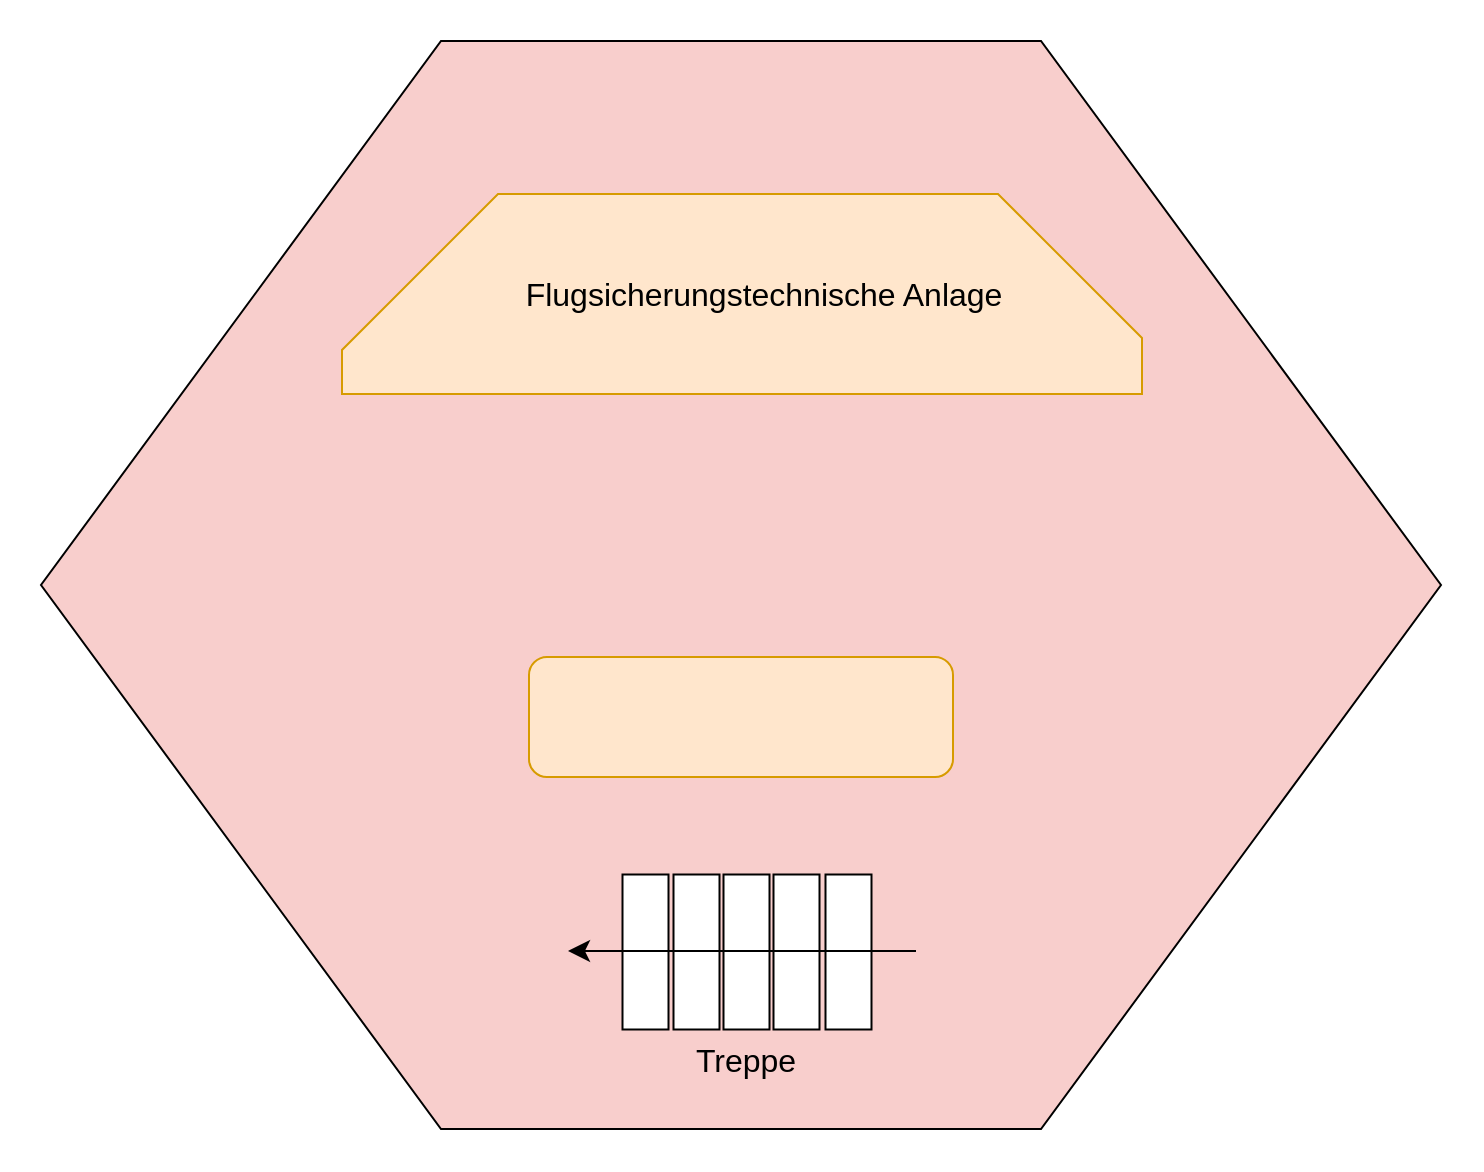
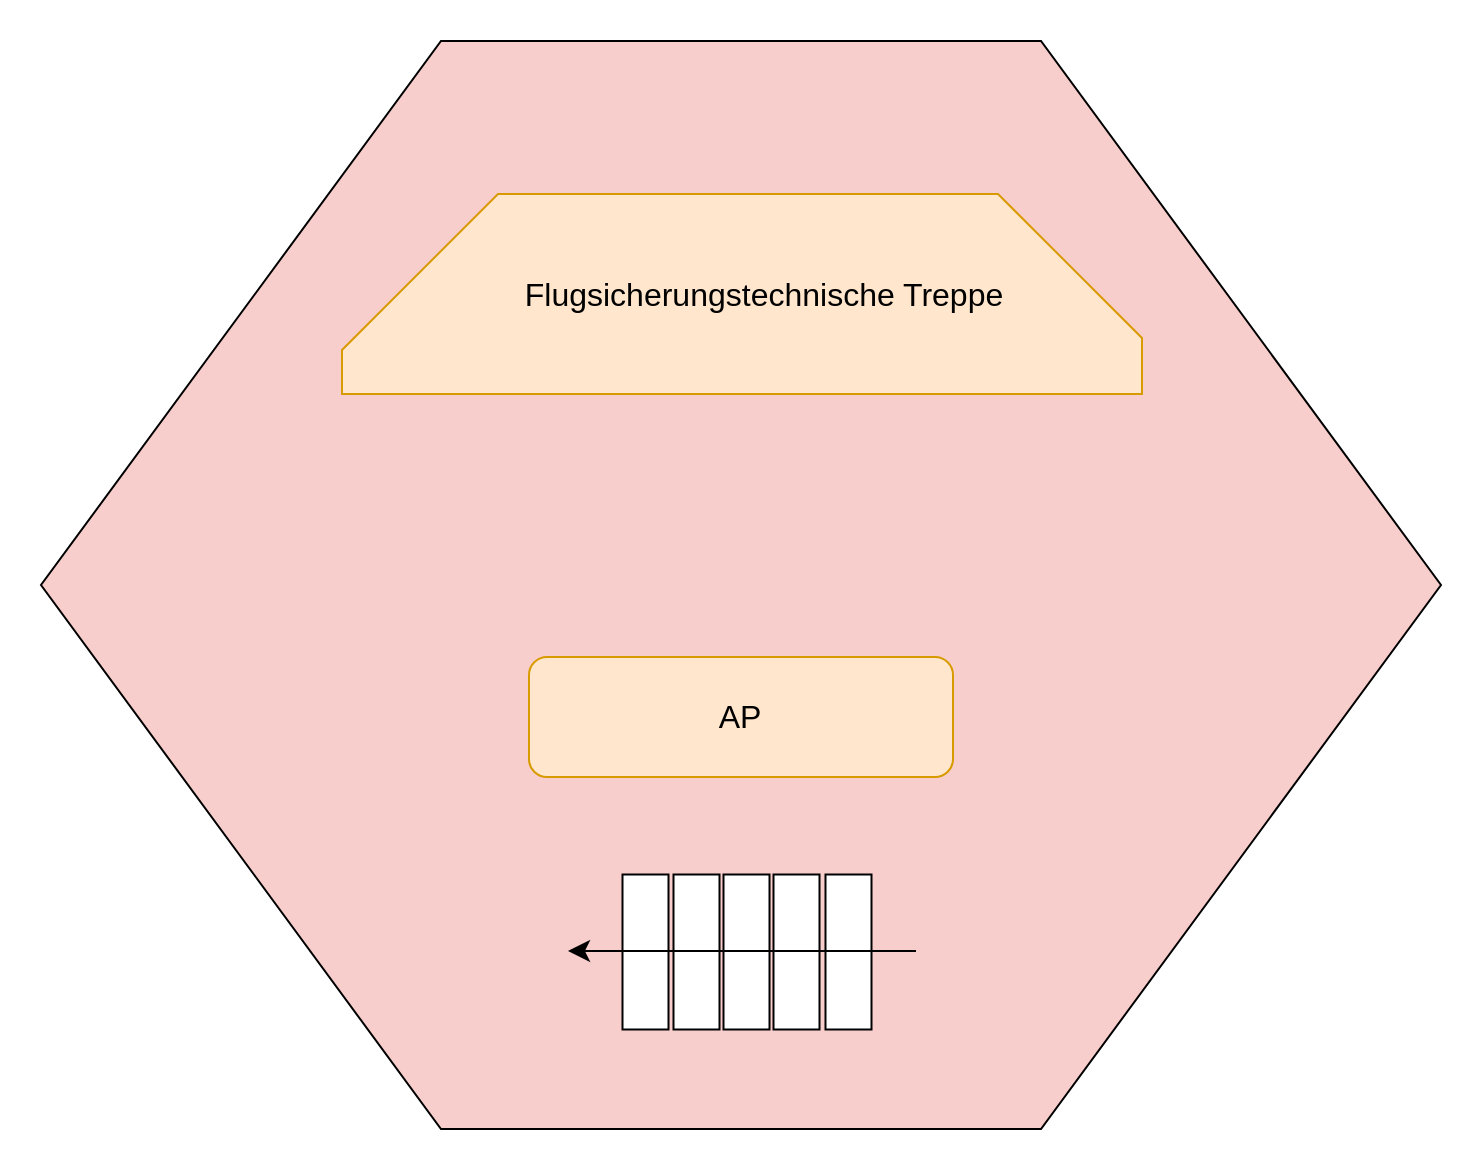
node "Flugsicherungstechnische Anlage": label "Flugsicherungstechnische Anlage" -> "Flugsicherungstechnische Treppe"
node "AP": added
node "Treppe": removed
